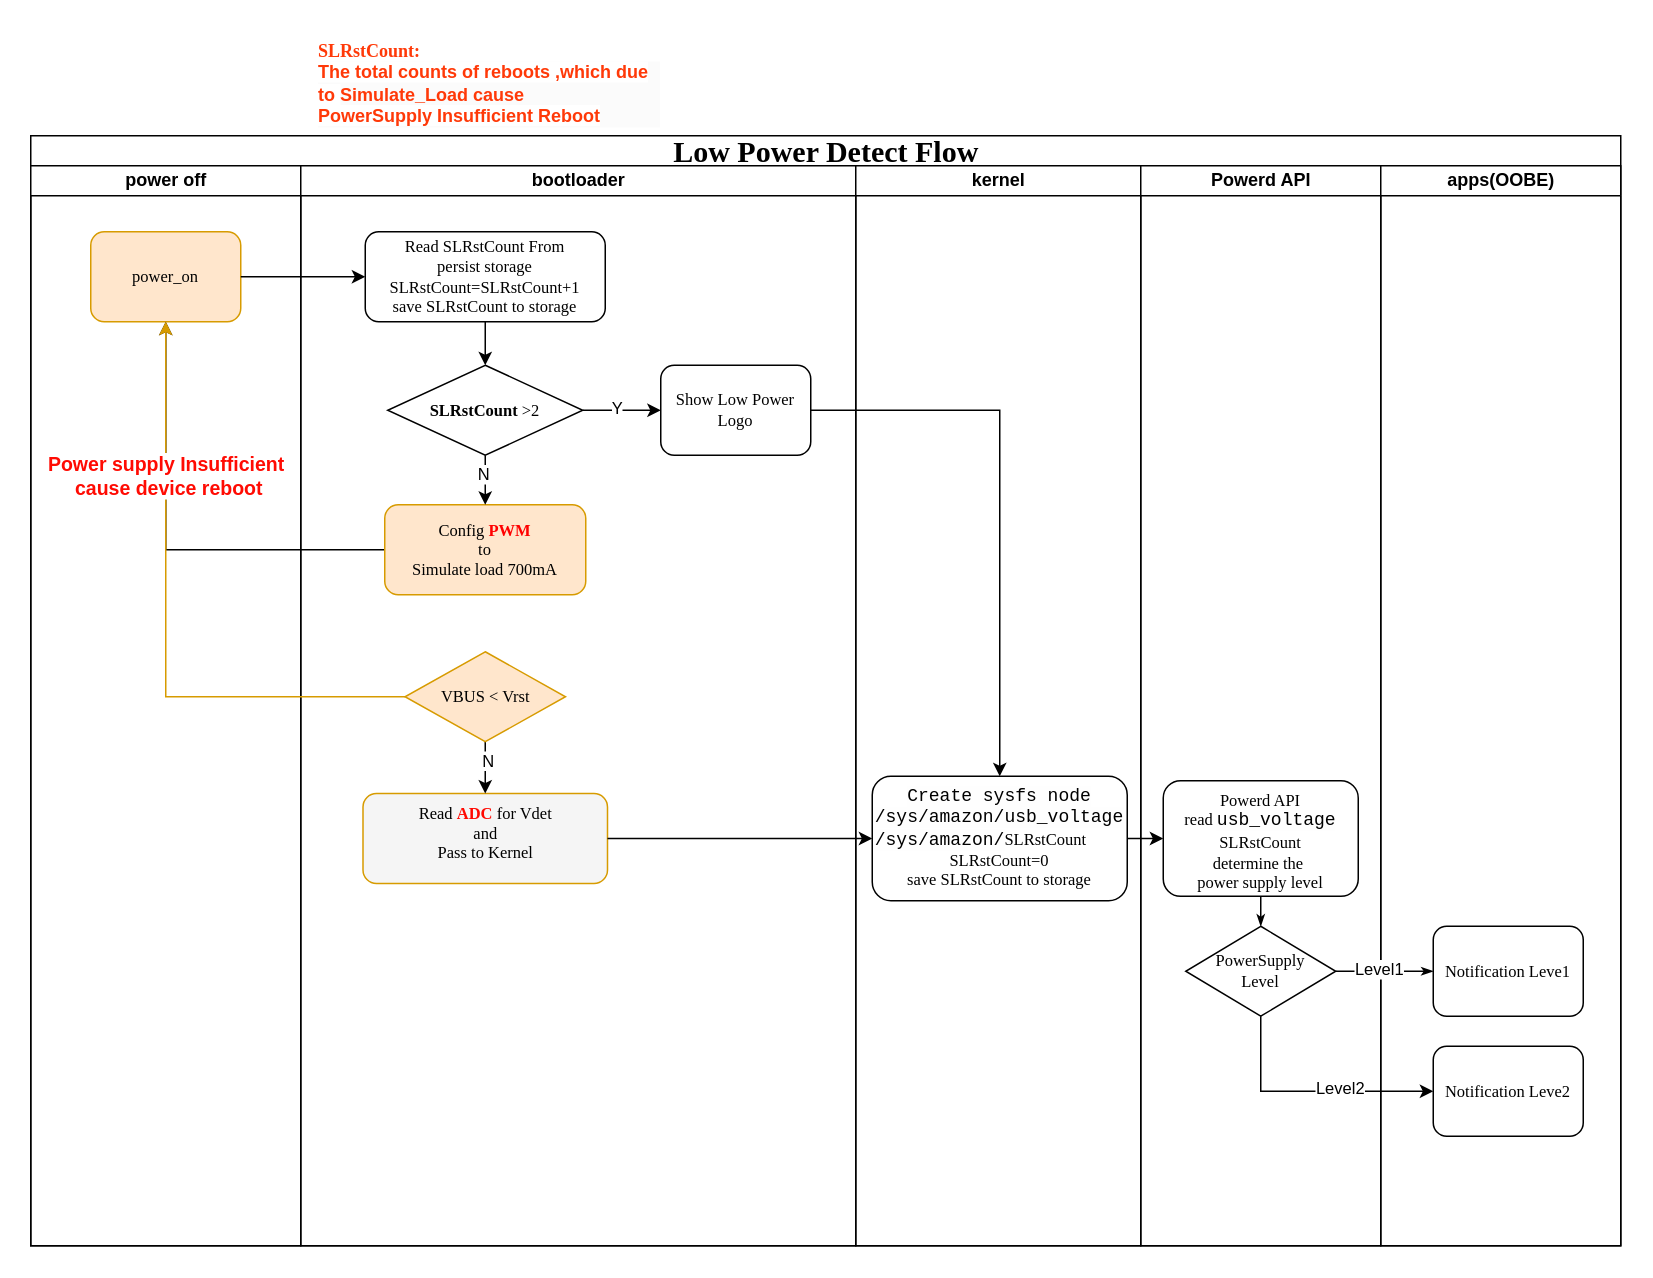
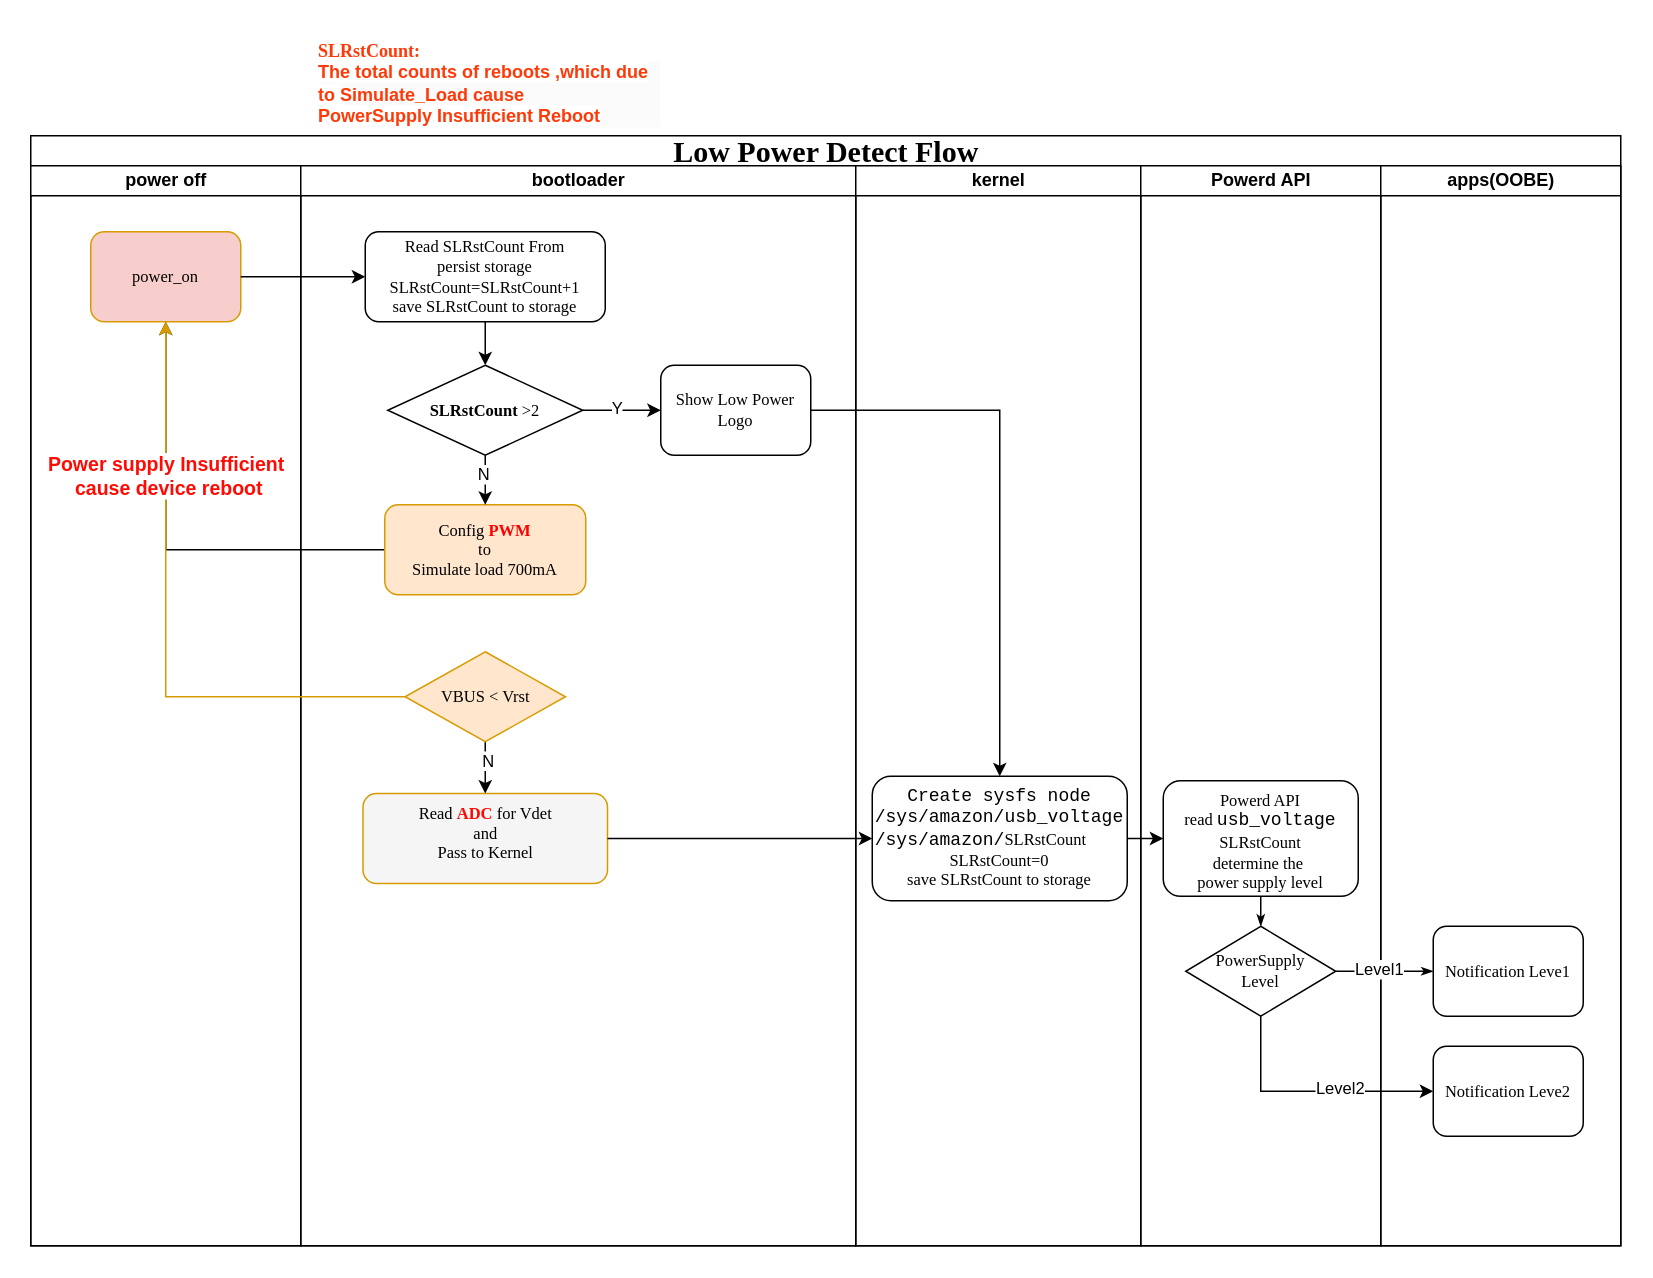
node "power_on": fillcolor #ffe6cc -> #f8cecc
